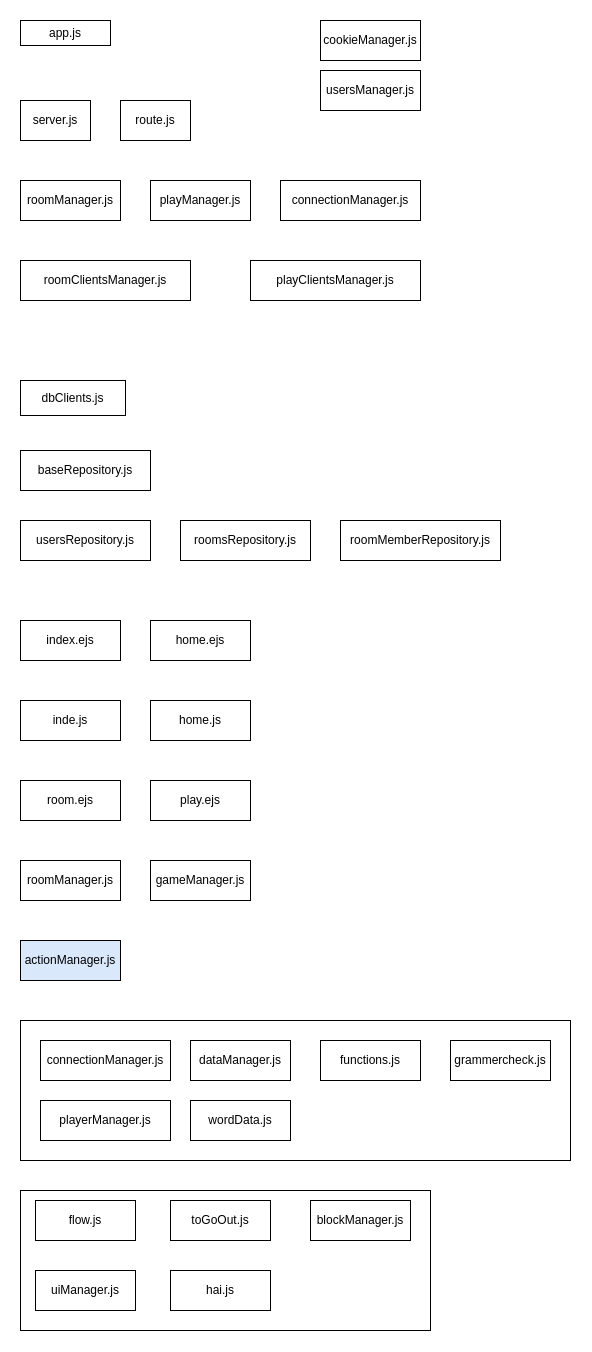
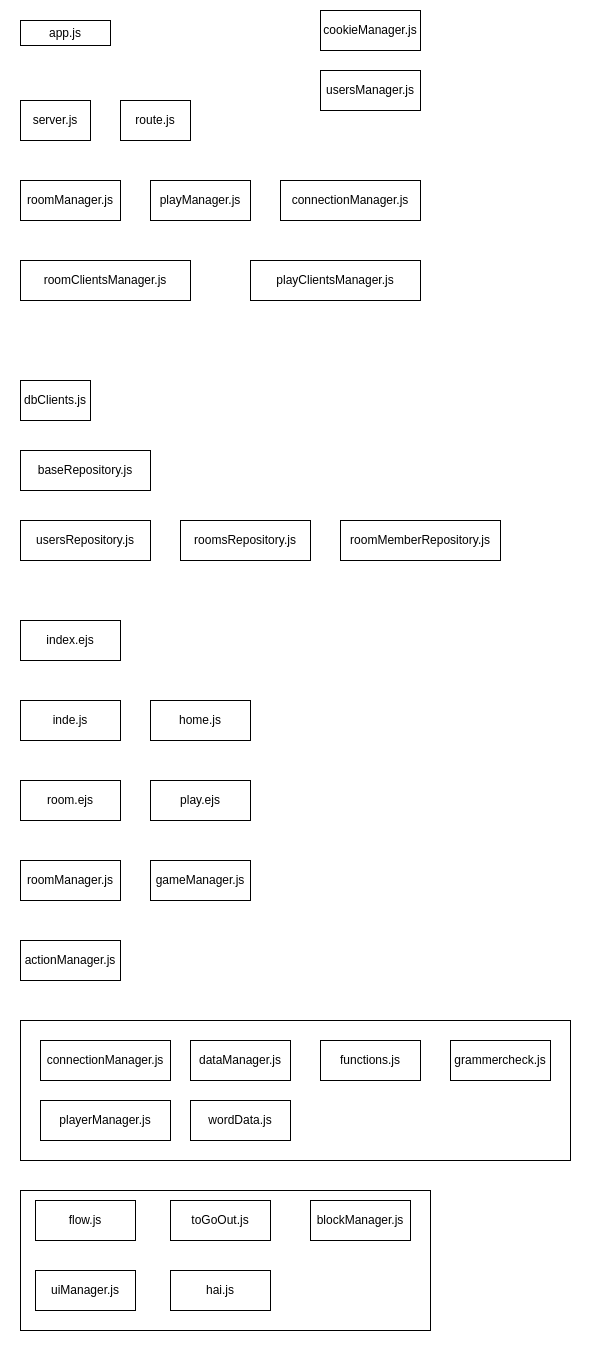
node "cookieManager.js": moved (371, 41) -> (371, 31)
node "dbClients.js": size 105x35 -> 70x40
node "home.ejs": removed
node "actionManager.js": fillcolor #dae8fc -> #ffffff
